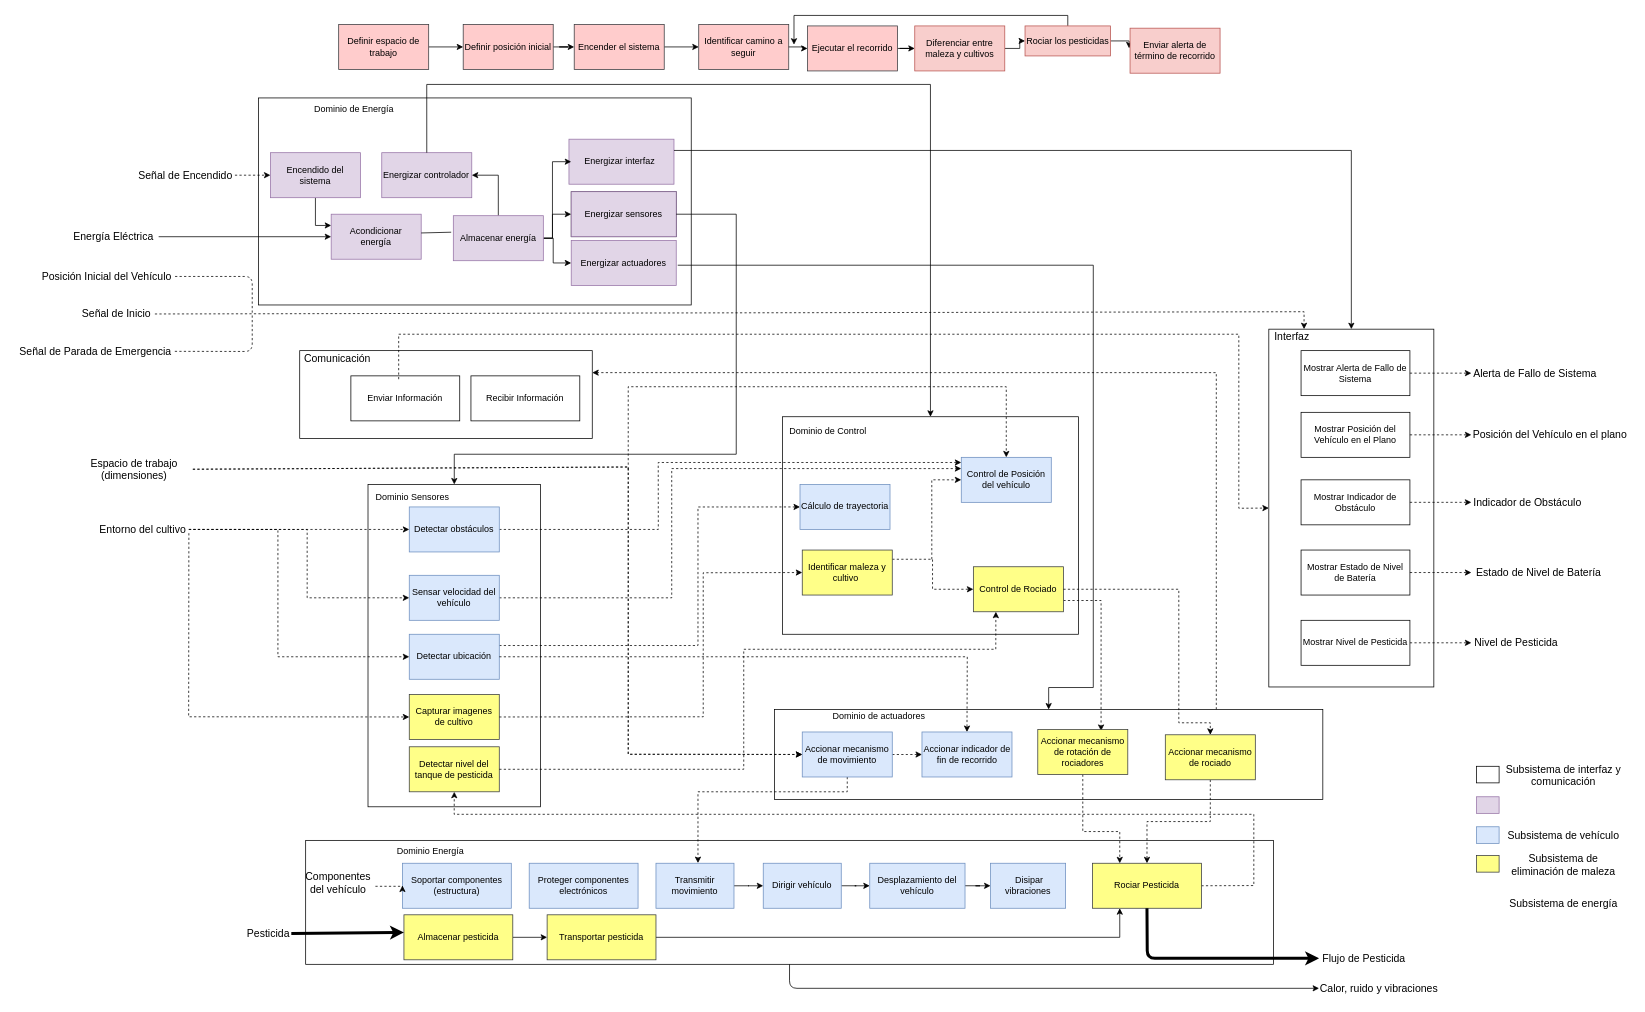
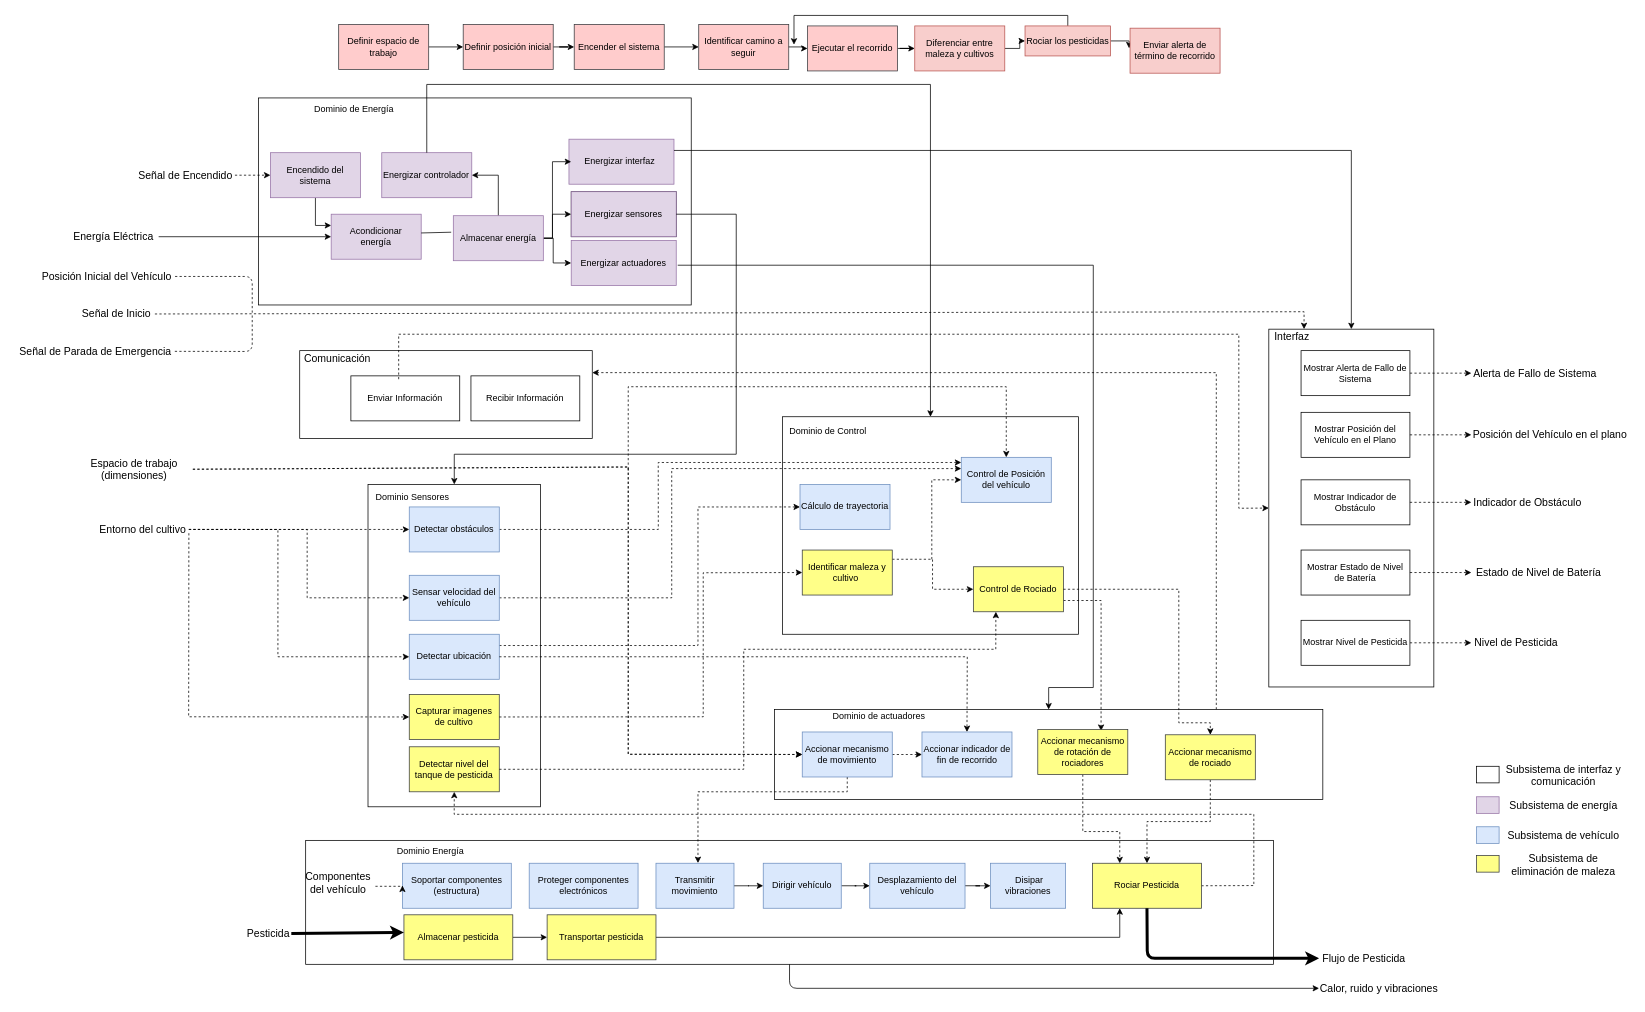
node "Subsistema de energía": moved (1563, 903) -> (1563, 806)
